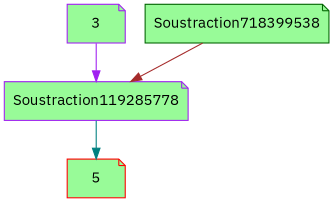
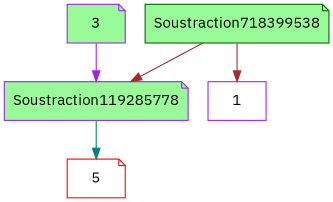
node "1": added
node "5": fillcolor palegreen -> white
